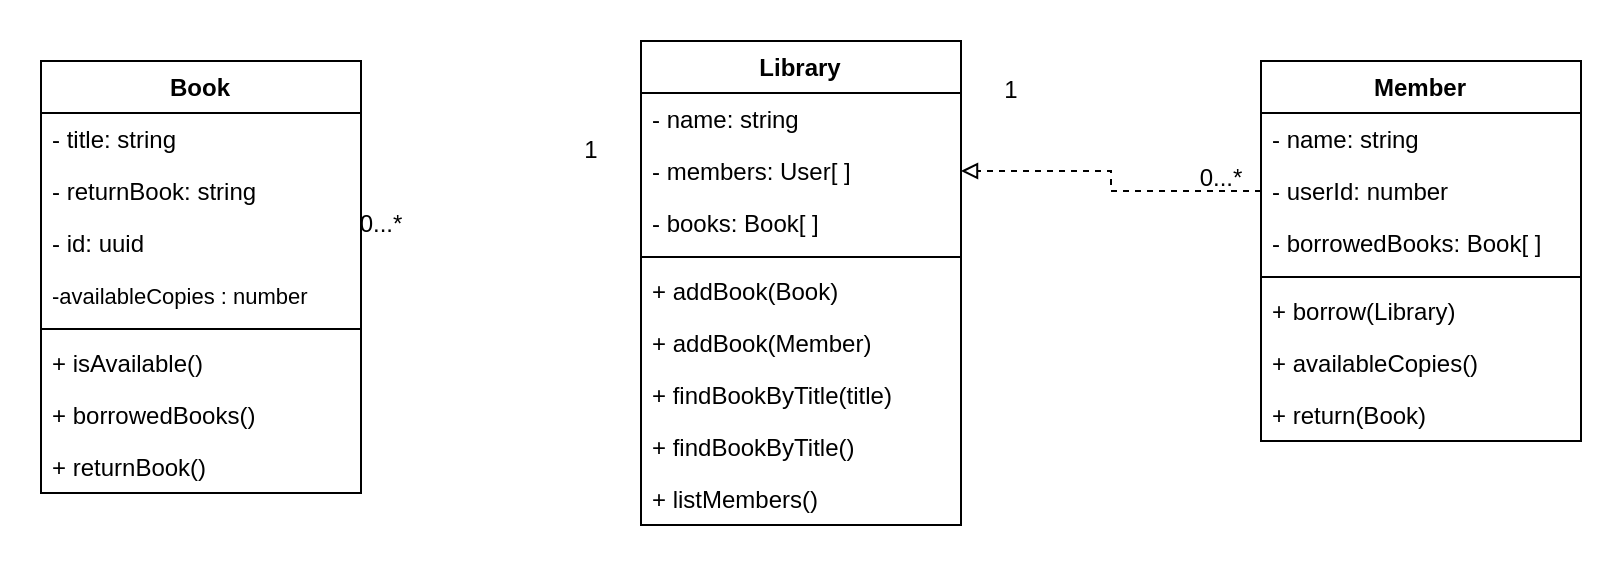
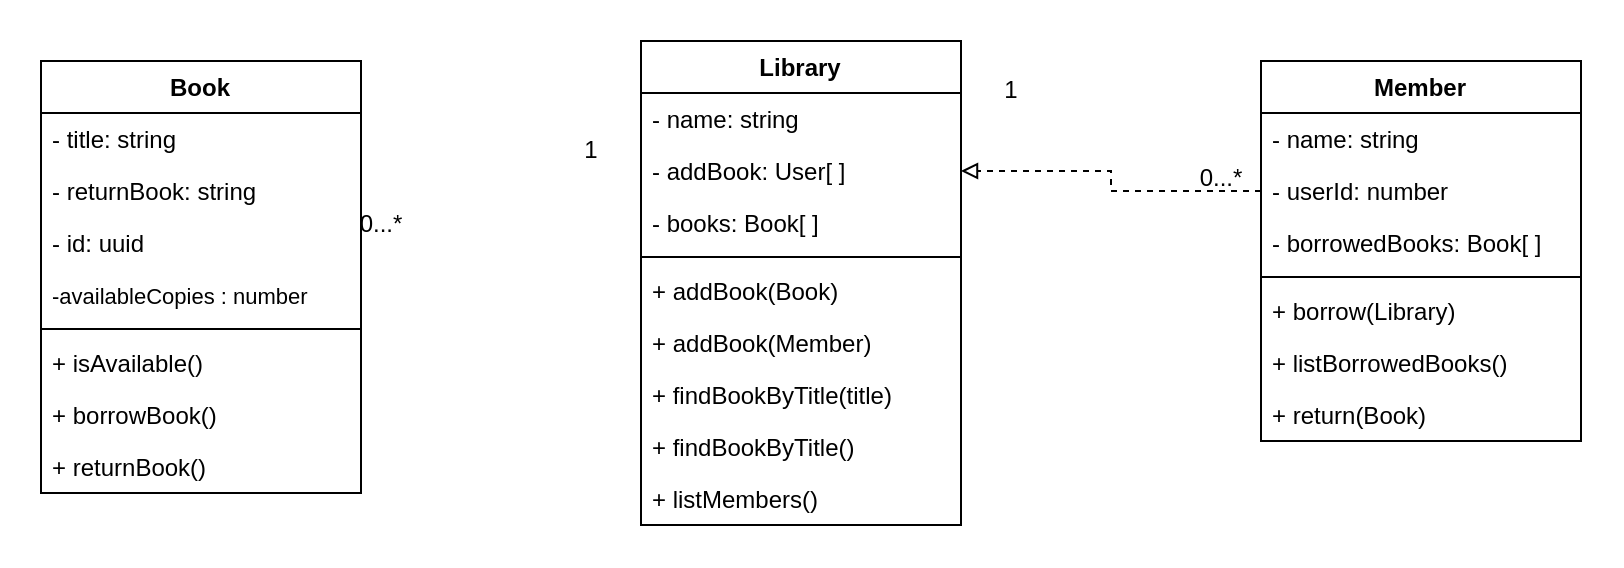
node "- members: User[ ]": label "- members: User[ ]" -> "- addBook: User[ ]"
node "+ availableCopies()": label "+ availableCopies()" -> "+ listBorrowedBooks()"
node "+ borrowedBooks()": label "+ borrowedBooks()" -> "+ borrowBook()"
